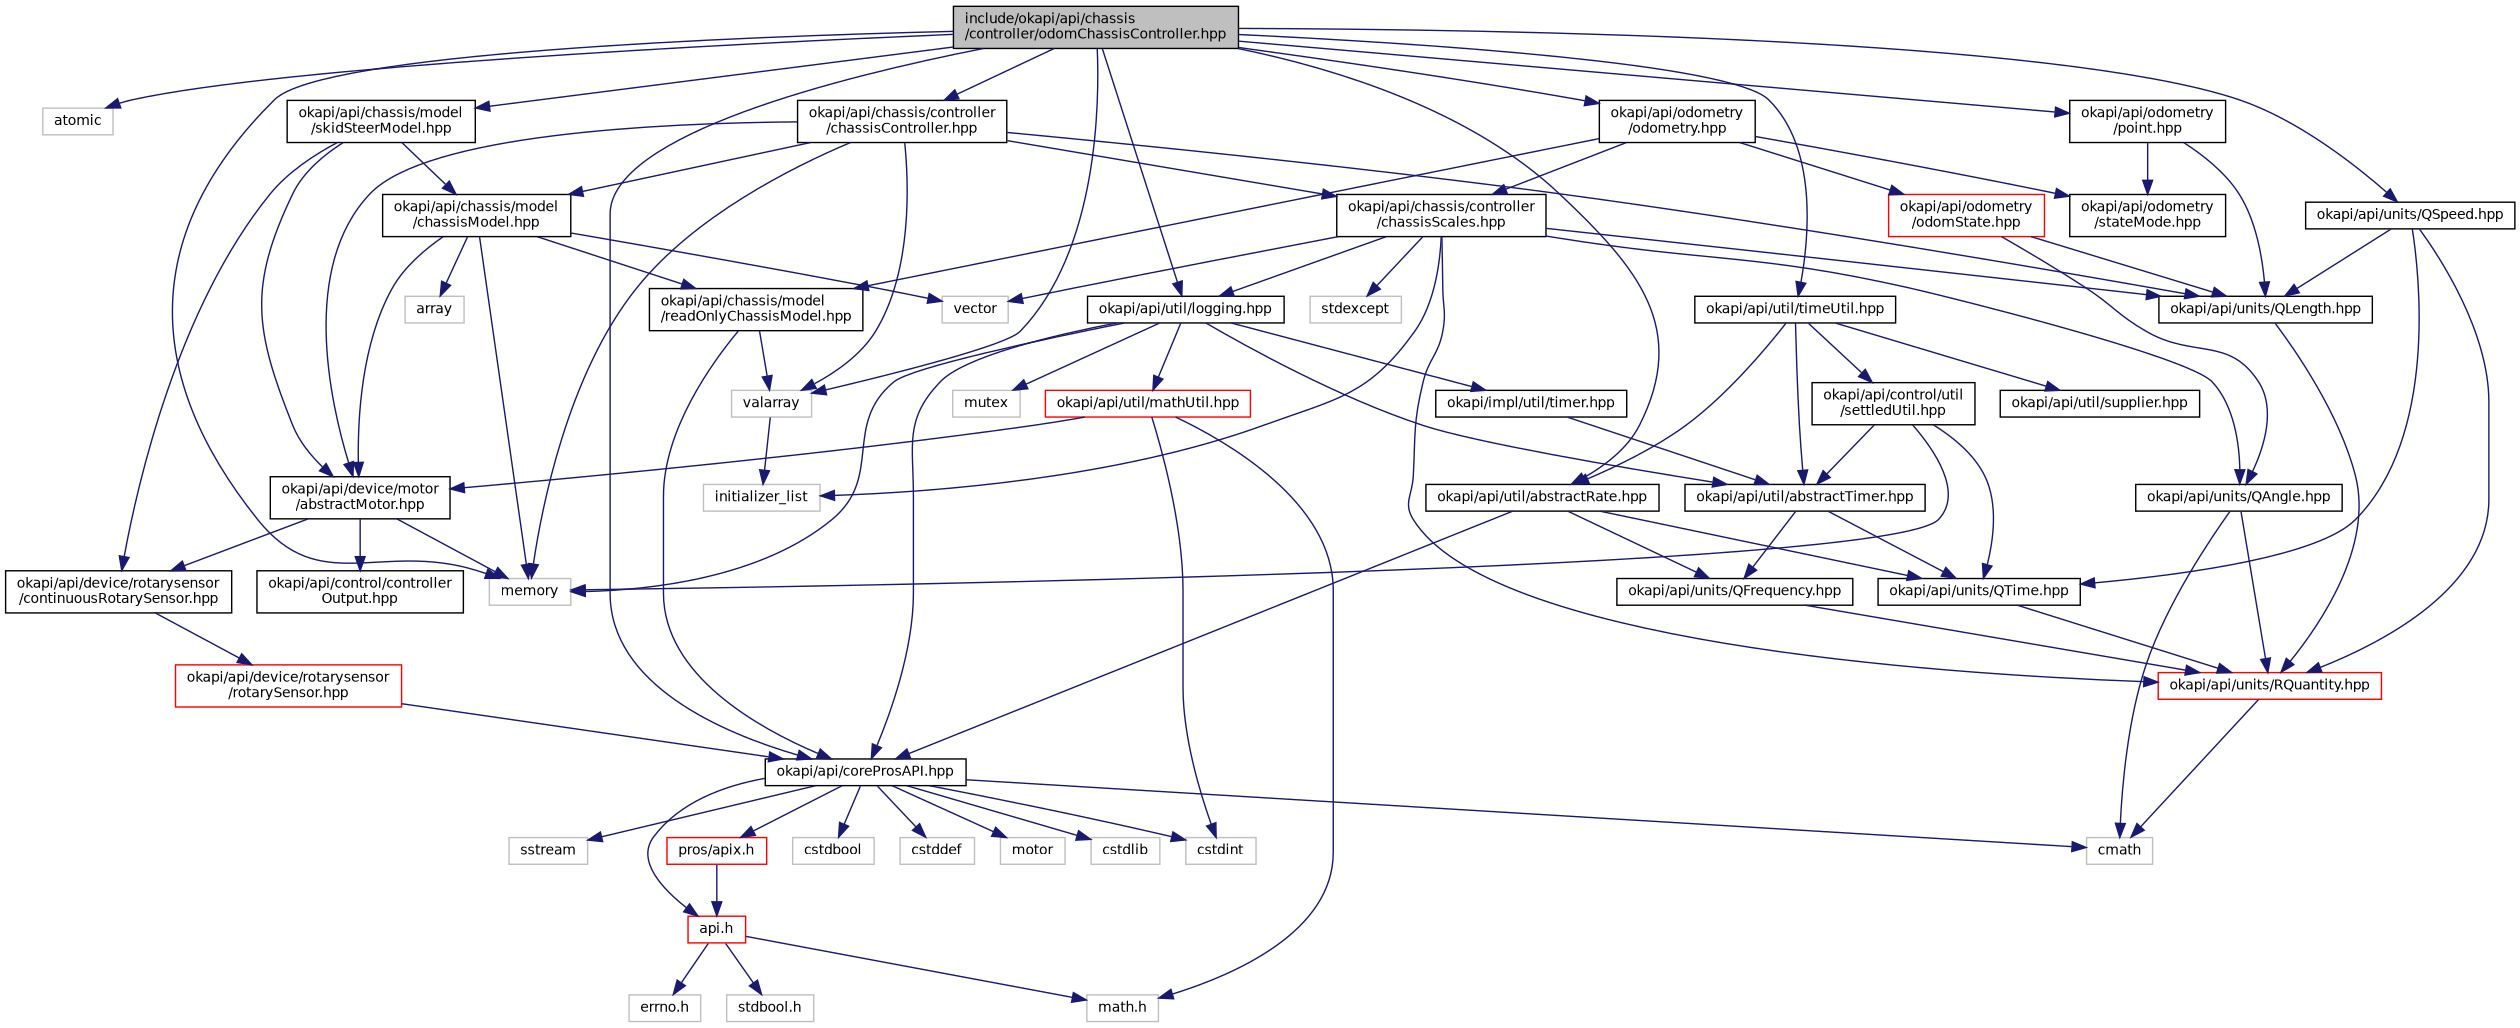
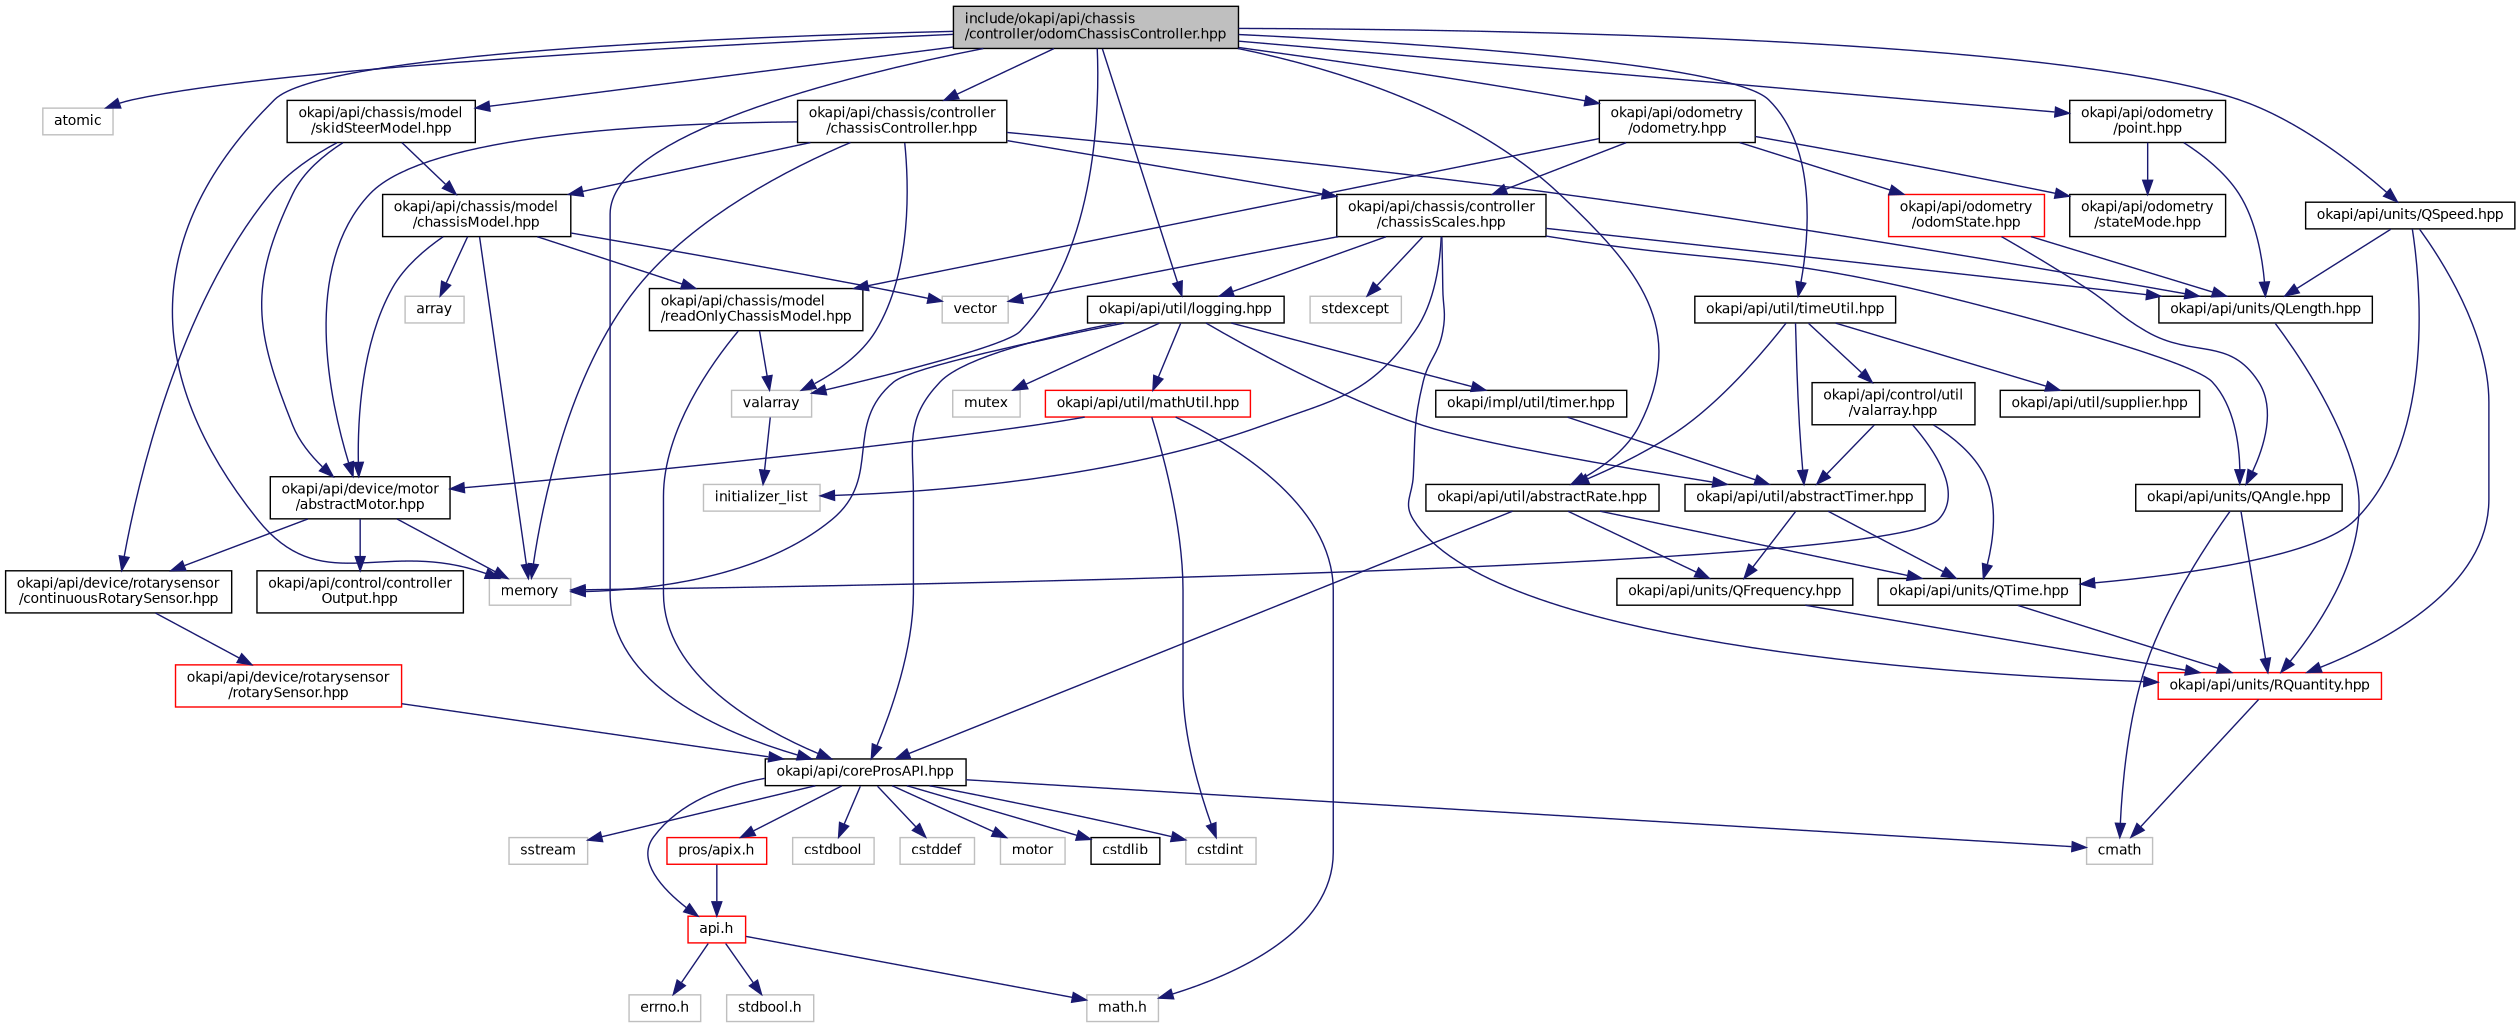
node "okapi/api/control/util /settledUtil.hpp": label "okapi/api/control/util /settledUtil.hpp" -> "okapi/api/control/util /valarray.hpp"
node "cstdlib": color grey75 -> black
